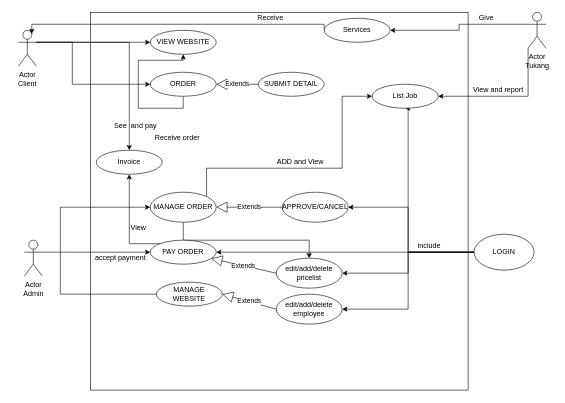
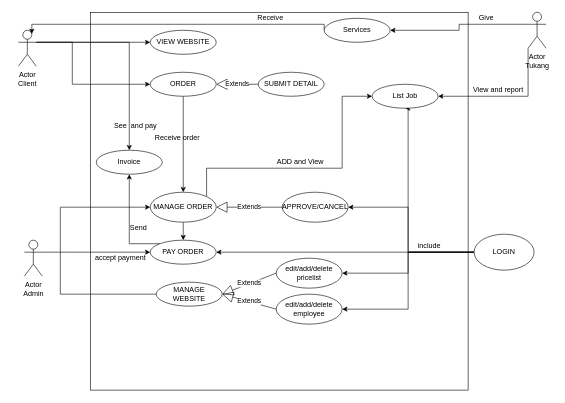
edge "ORDER" -> "VIEW WEBSITE": now "ORDER" -> "MANAGE ORDER"
node "View": label "View" -> "Send"
edge "MANAGE ORDER" -> "edit/add/delete pricelist": now "MANAGE ORDER" -> "PAY ORDER"
edge "edit/add/delete pricelist" -> "PAY ORDER": now "edit/add/delete pricelist" -> "MANAGE WEBSITE"
